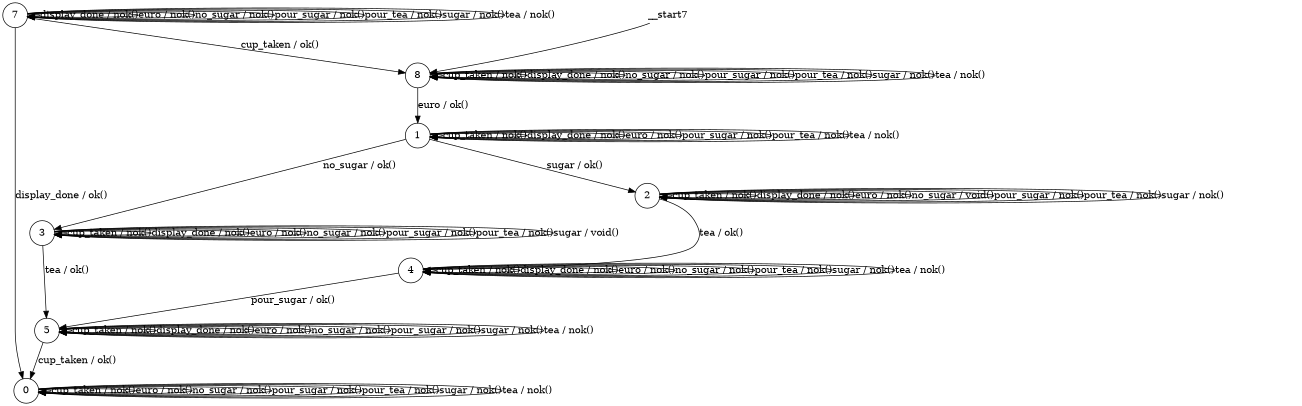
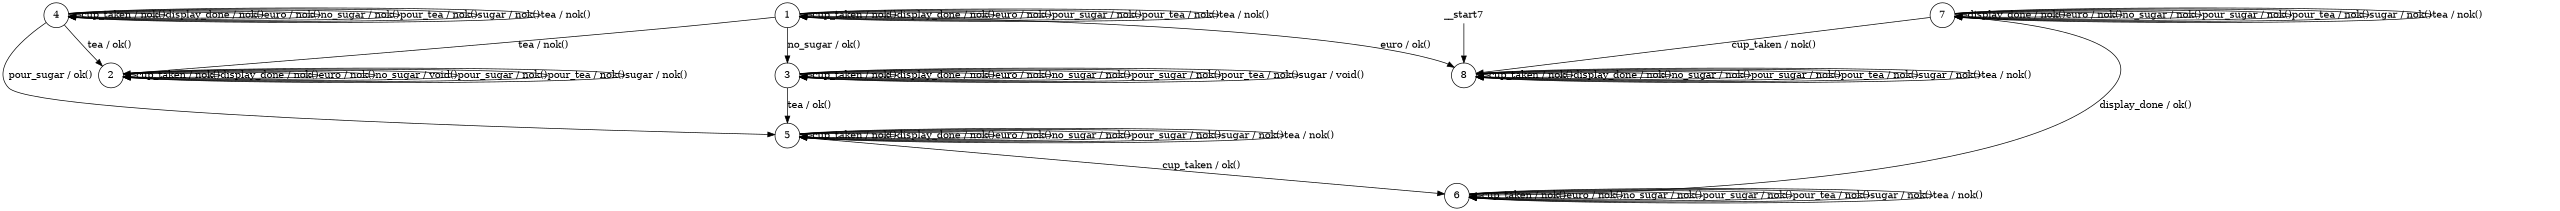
edge "7" -> "8": label "cup_taken / ok()" -> "cup_taken / nok()"
edge "8" -> "1": reversed
edge "1" -> "2": label "sugar / ok()" -> "tea / nok()"
edge "2" -> "4": reversed
node "0": label "0" -> "6"
